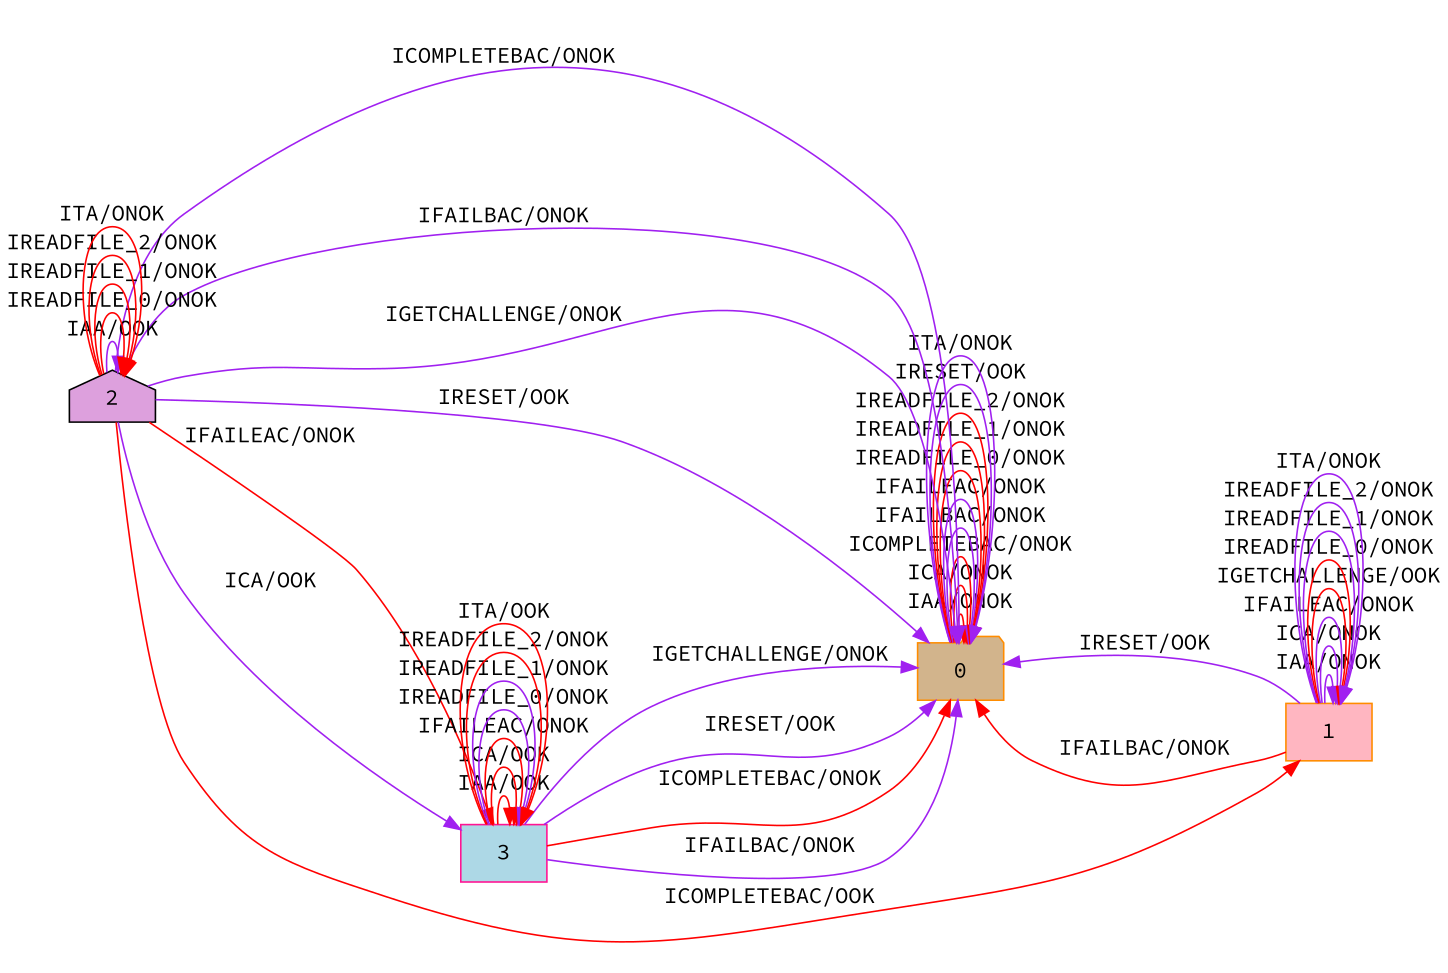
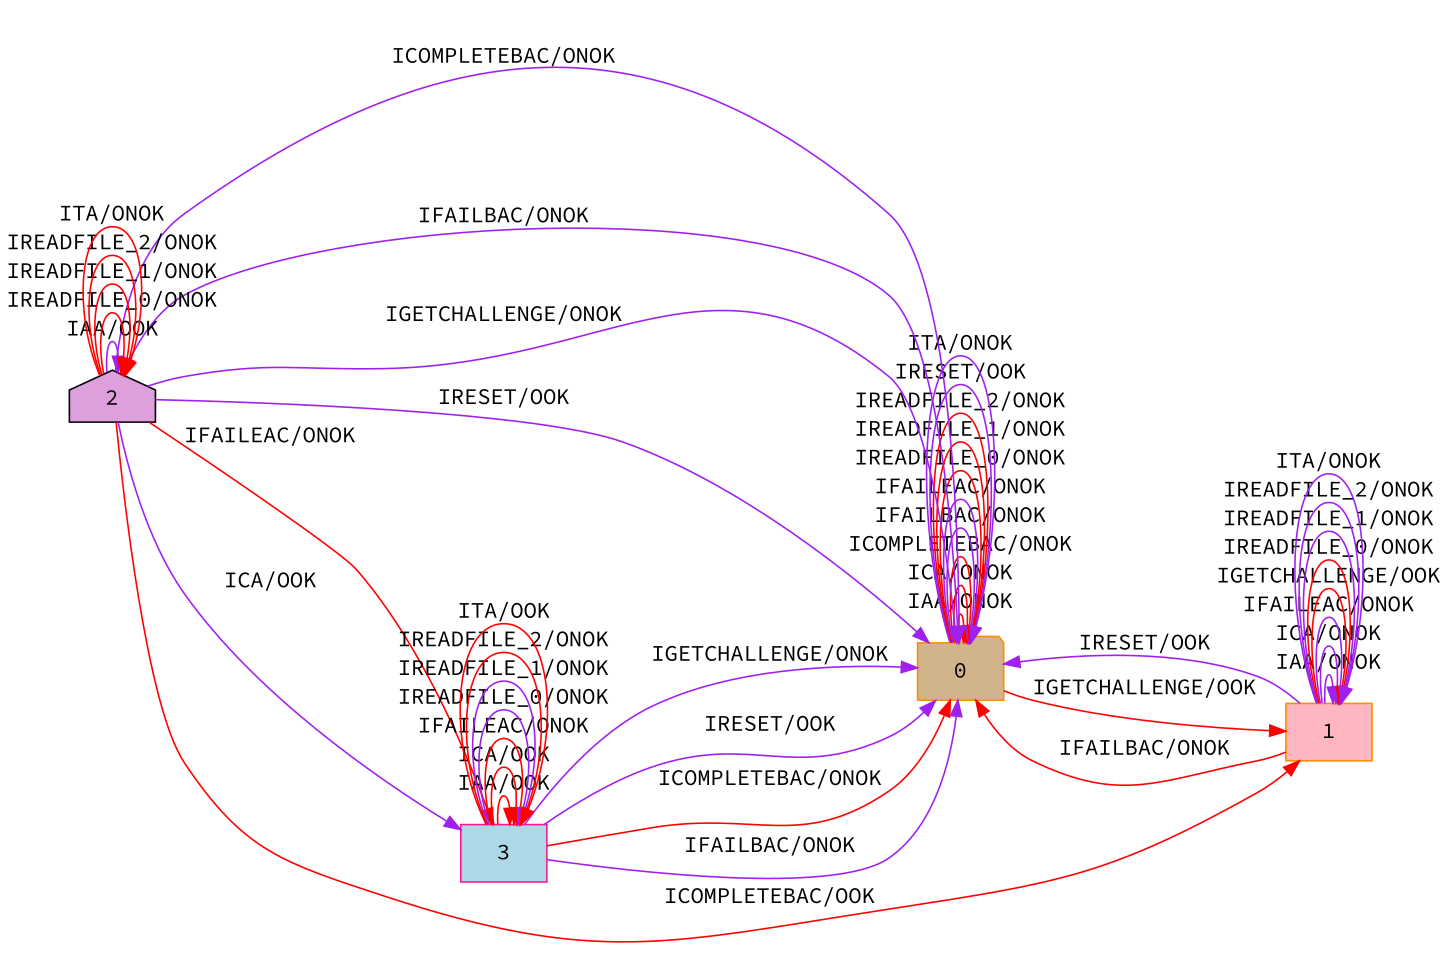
edge "0" -> "1": added, label "IGETCHALLENGE/OOK"
